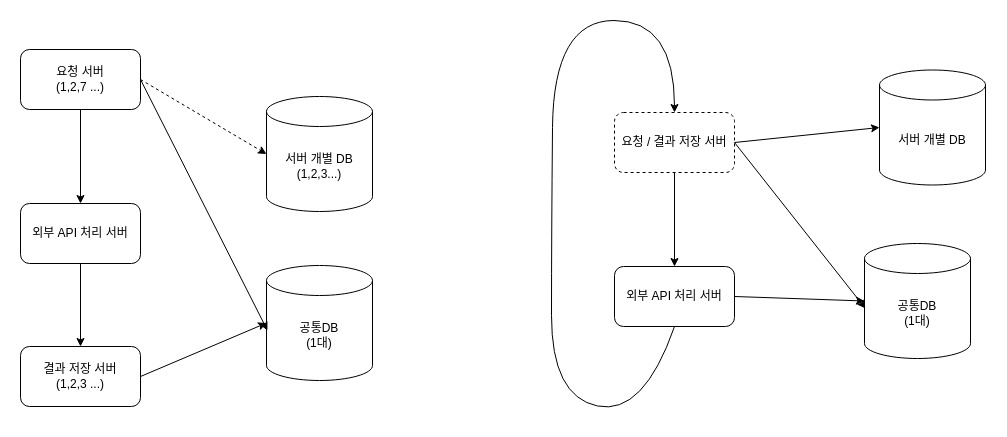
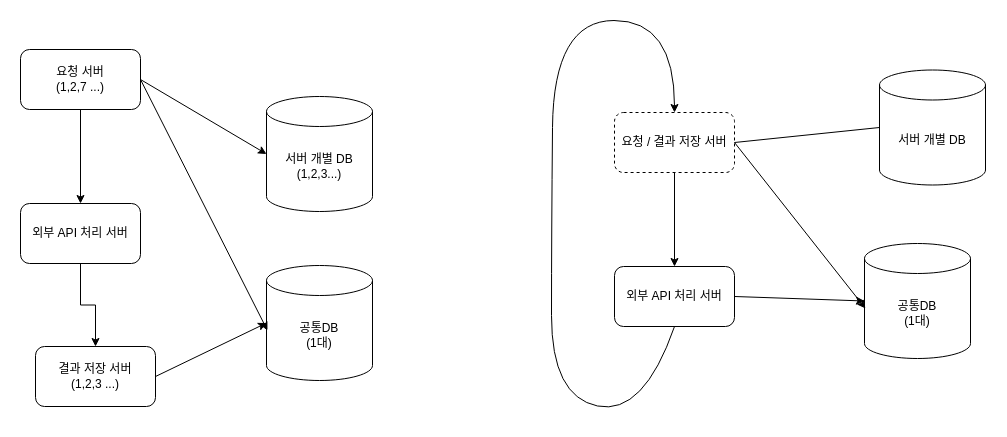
edge "요청 서버 (1,2,7 ...)" -> "서버 개별 DB (1,2,3...)": style dashed -> solid
edge "요청 / 결과 저장 서버" -> "서버 개별 DB": arrowhead classic -> none
node "결과 저장 서버 (1,2,3 ...)": moved (81, 377) -> (96, 377)
